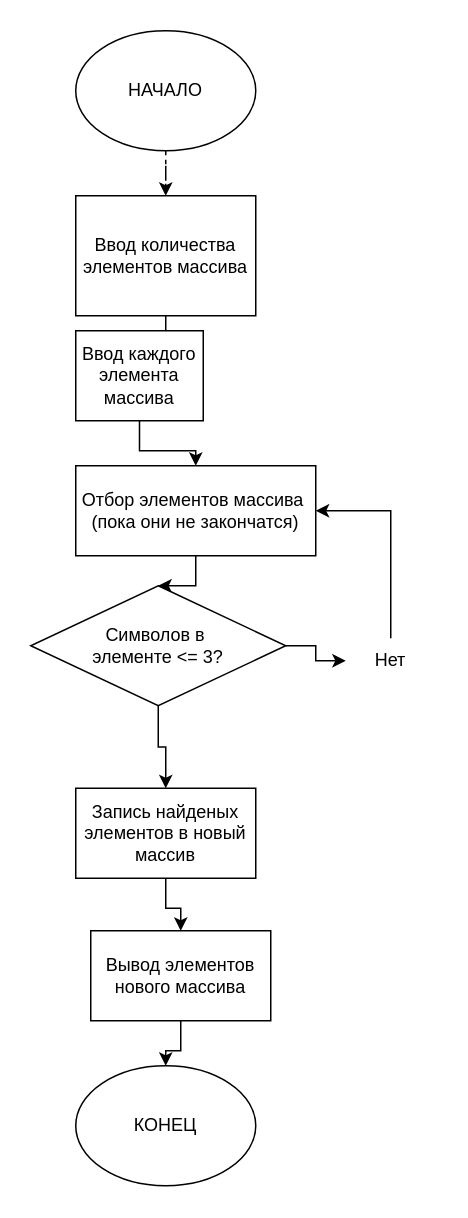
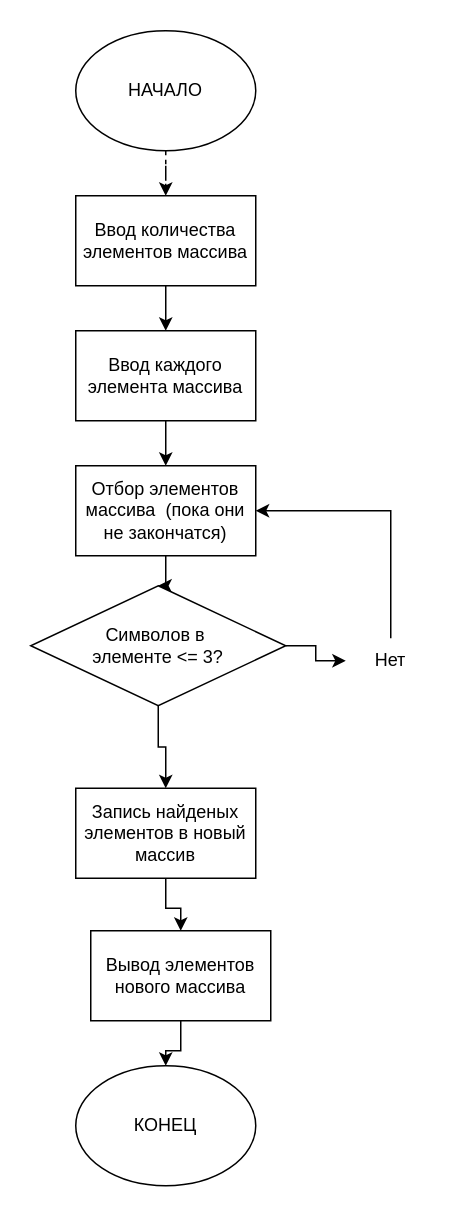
node "Ввод количества элементов массива": size 180x120 -> 180x90
node "Ввод каждого элемента массива": size 128x90 -> 180x90
node "Отбор элементов массива (пока они не закончатся)": size 240x90 -> 180x90
